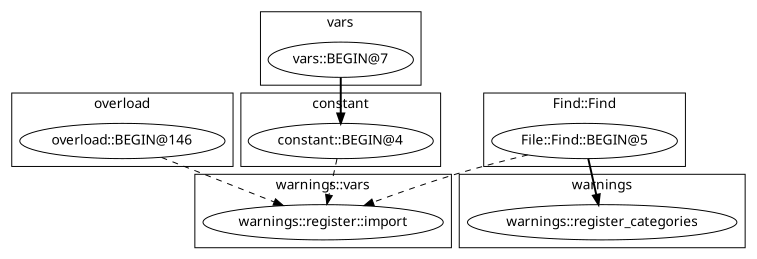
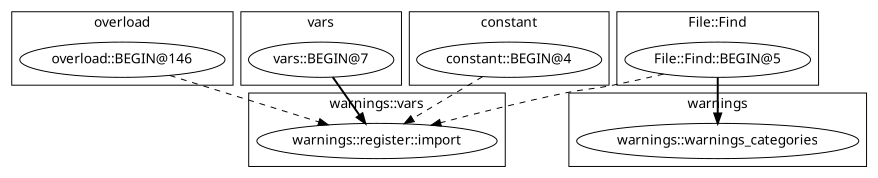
edge "vars::BEGIN@7" -> "constant::BEGIN@4": now "vars::BEGIN@7" -> "warnings::register::import"
cluster "Find::Find": label "Find::Find" -> "File::Find"
node "warnings::register_categories": label "warnings::register_categories" -> "warnings::warnings_categories"
